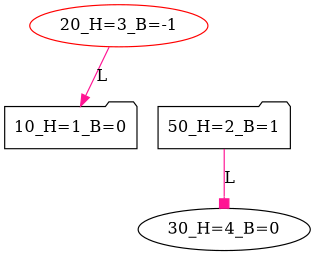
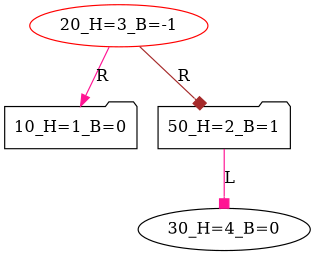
edge "20_H=3_B=-1" -> "50_H=2_B=1": added, label "R"
edge "20_H=3_B=-1" -> "10_H=1_B=0": label "L" -> "R"
